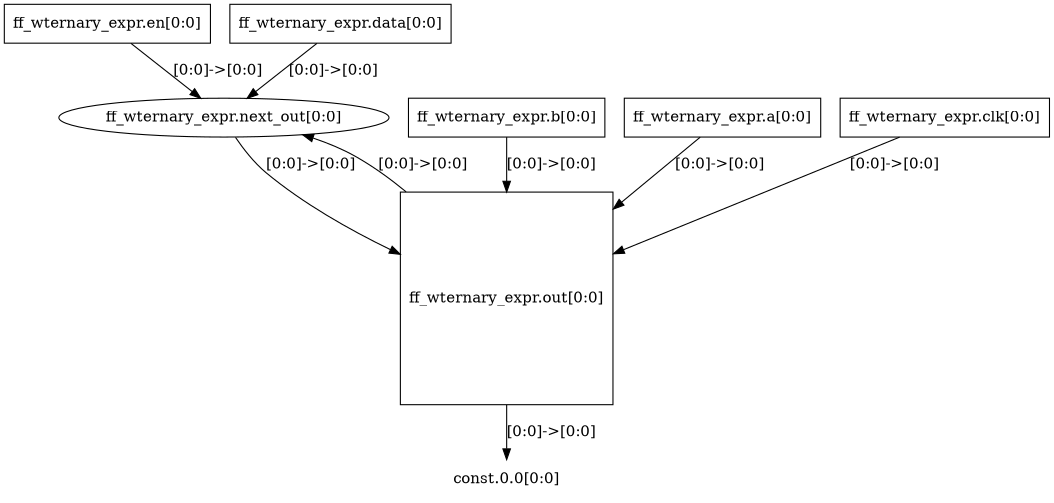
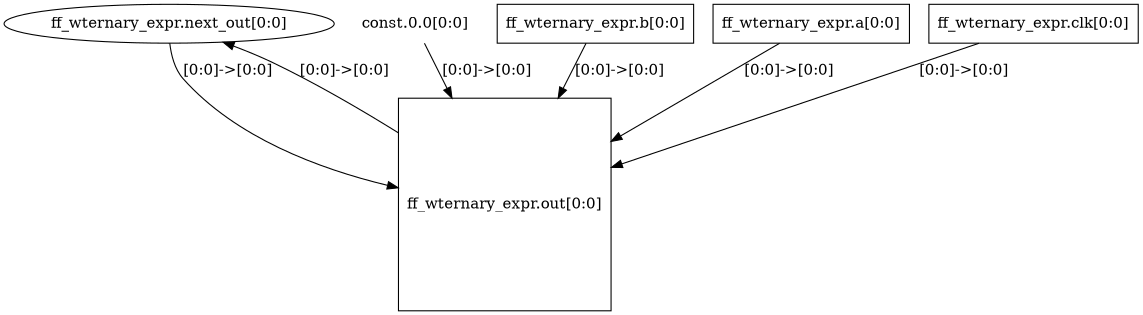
node "ff_wternary_expr.en[0:0]": removed
node "ff_wternary_expr.data[0:0]": removed
edge "ff_wternary_expr.out[0:0]" -> "const.0.0[0:0]": reversed
